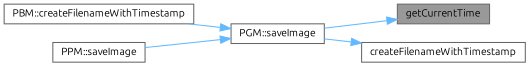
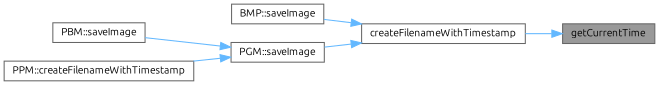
node "PBM::createFilenameWithTimestamp": label "PBM::createFilenameWithTimestamp" -> "PBM::saveImage"
node "BMP::saveImage": added
edge "PGM::saveImage" -> "getCurrentTime": now "createFilenameWithTimestamp" -> "getCurrentTime"
node "PPM::saveImage": label "PPM::saveImage" -> "PPM::createFilenameWithTimestamp"
